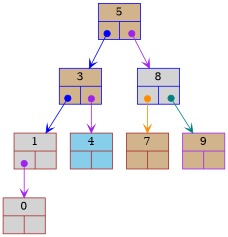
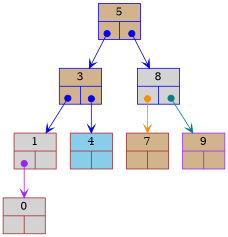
edge "5" -- "8": color purple -> blue
edge "3" -- "4": color purple -> blue
